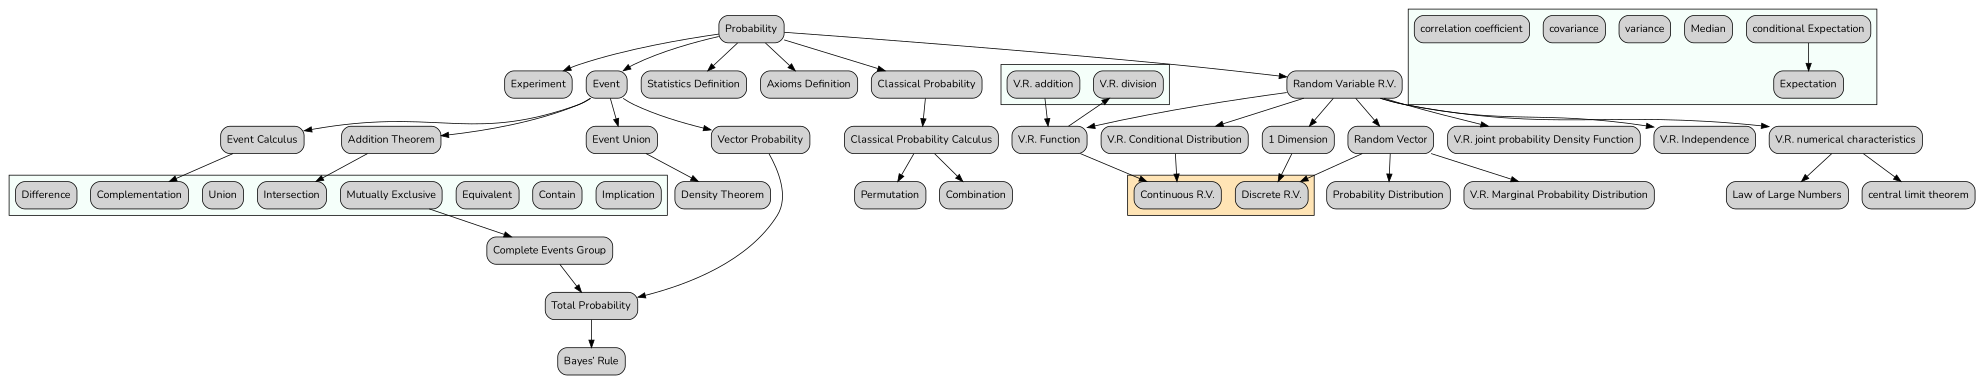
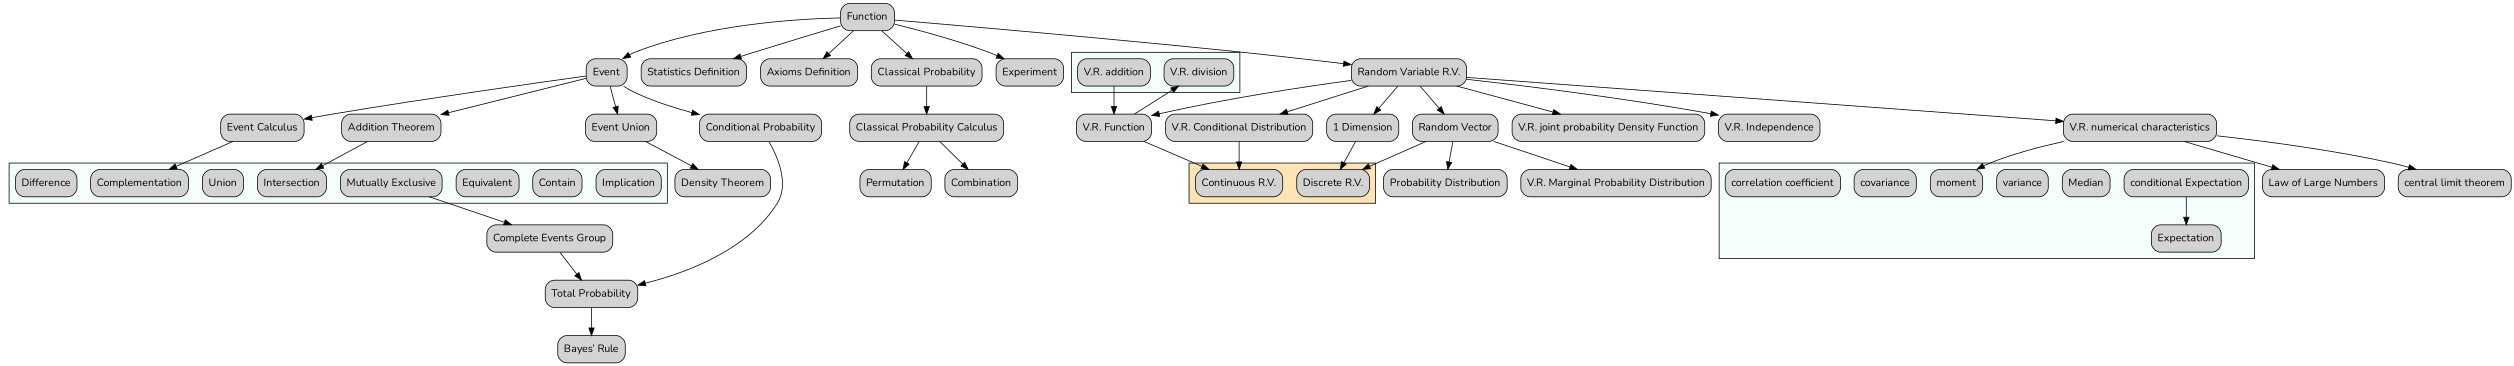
node "Probability": label "Probability" -> "Function"
node "Vector Probability": label "Vector Probability" -> "Conditional Probability"
node "moment": added
